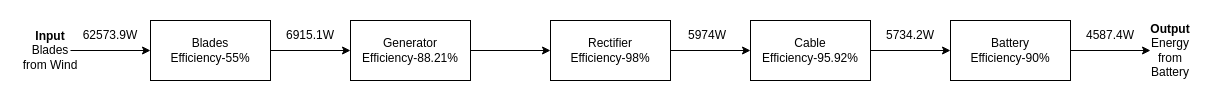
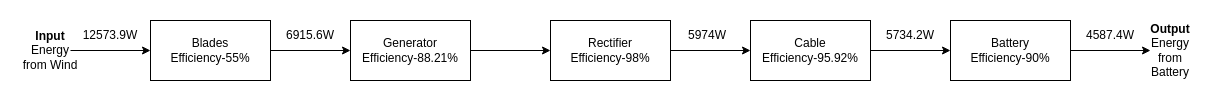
node "62573.9W": label "62573.9W" -> "12573.9W"
node "6915.1W": label "6915.1W" -> "6915.6W"
node "Input Blades from Wind": label "Input Blades from Wind" -> "Input Energy from Wind"
